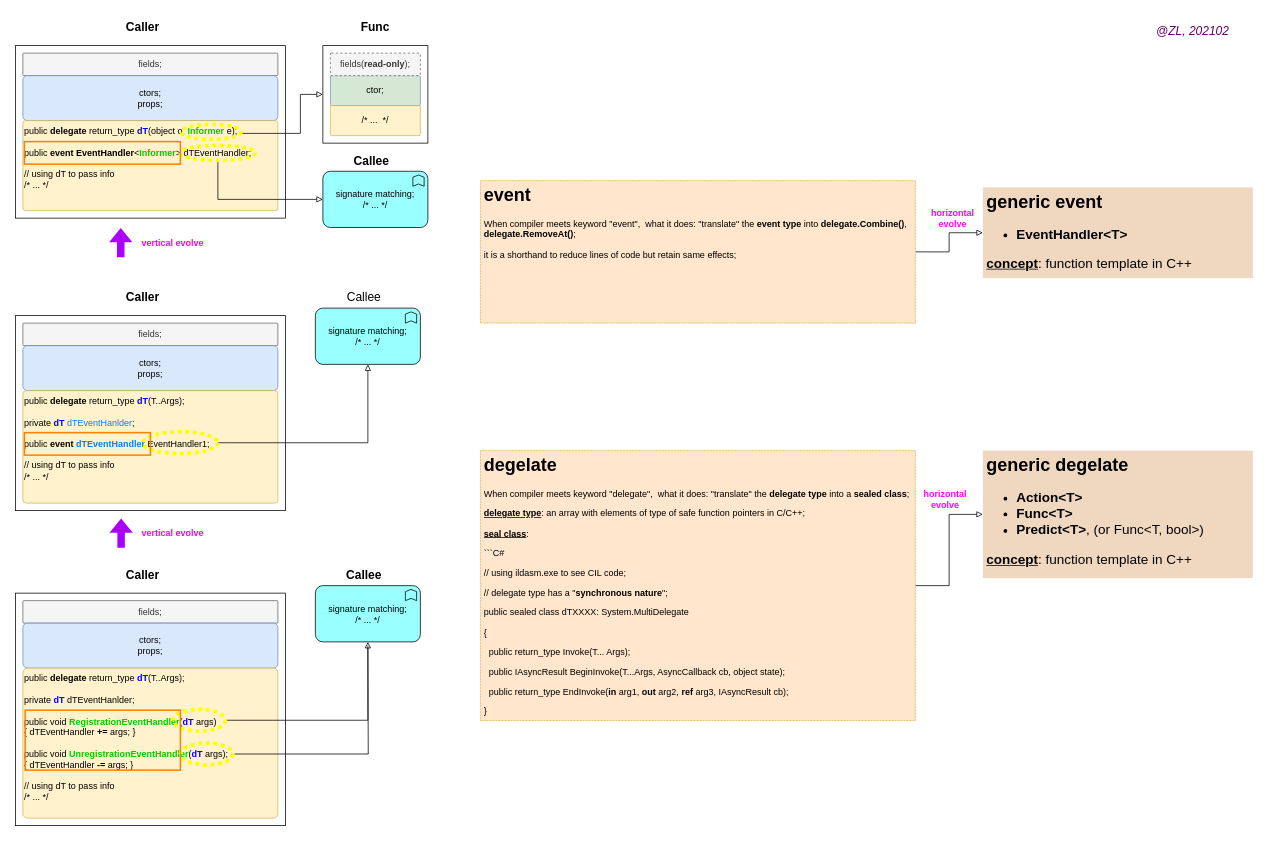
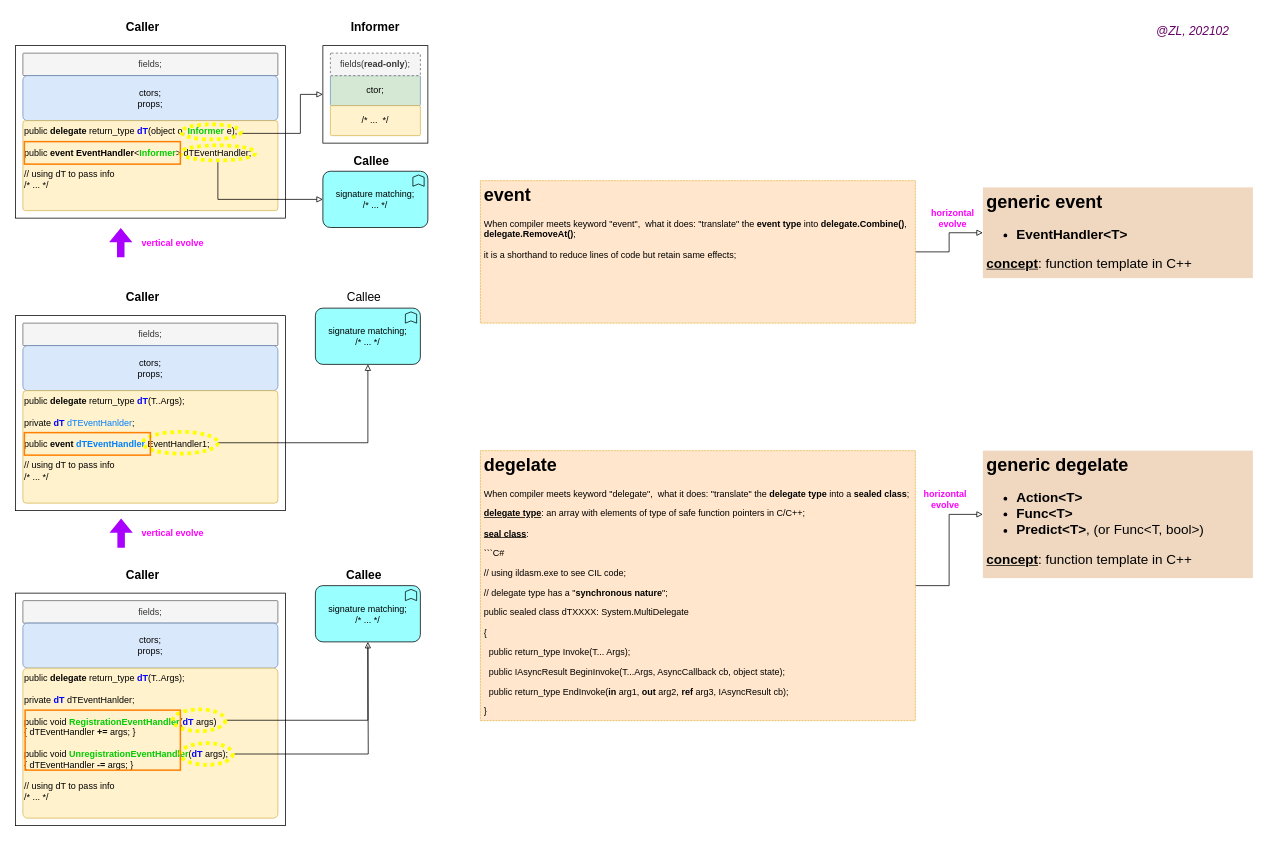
node "Func": label "Func" -> "Informer"
